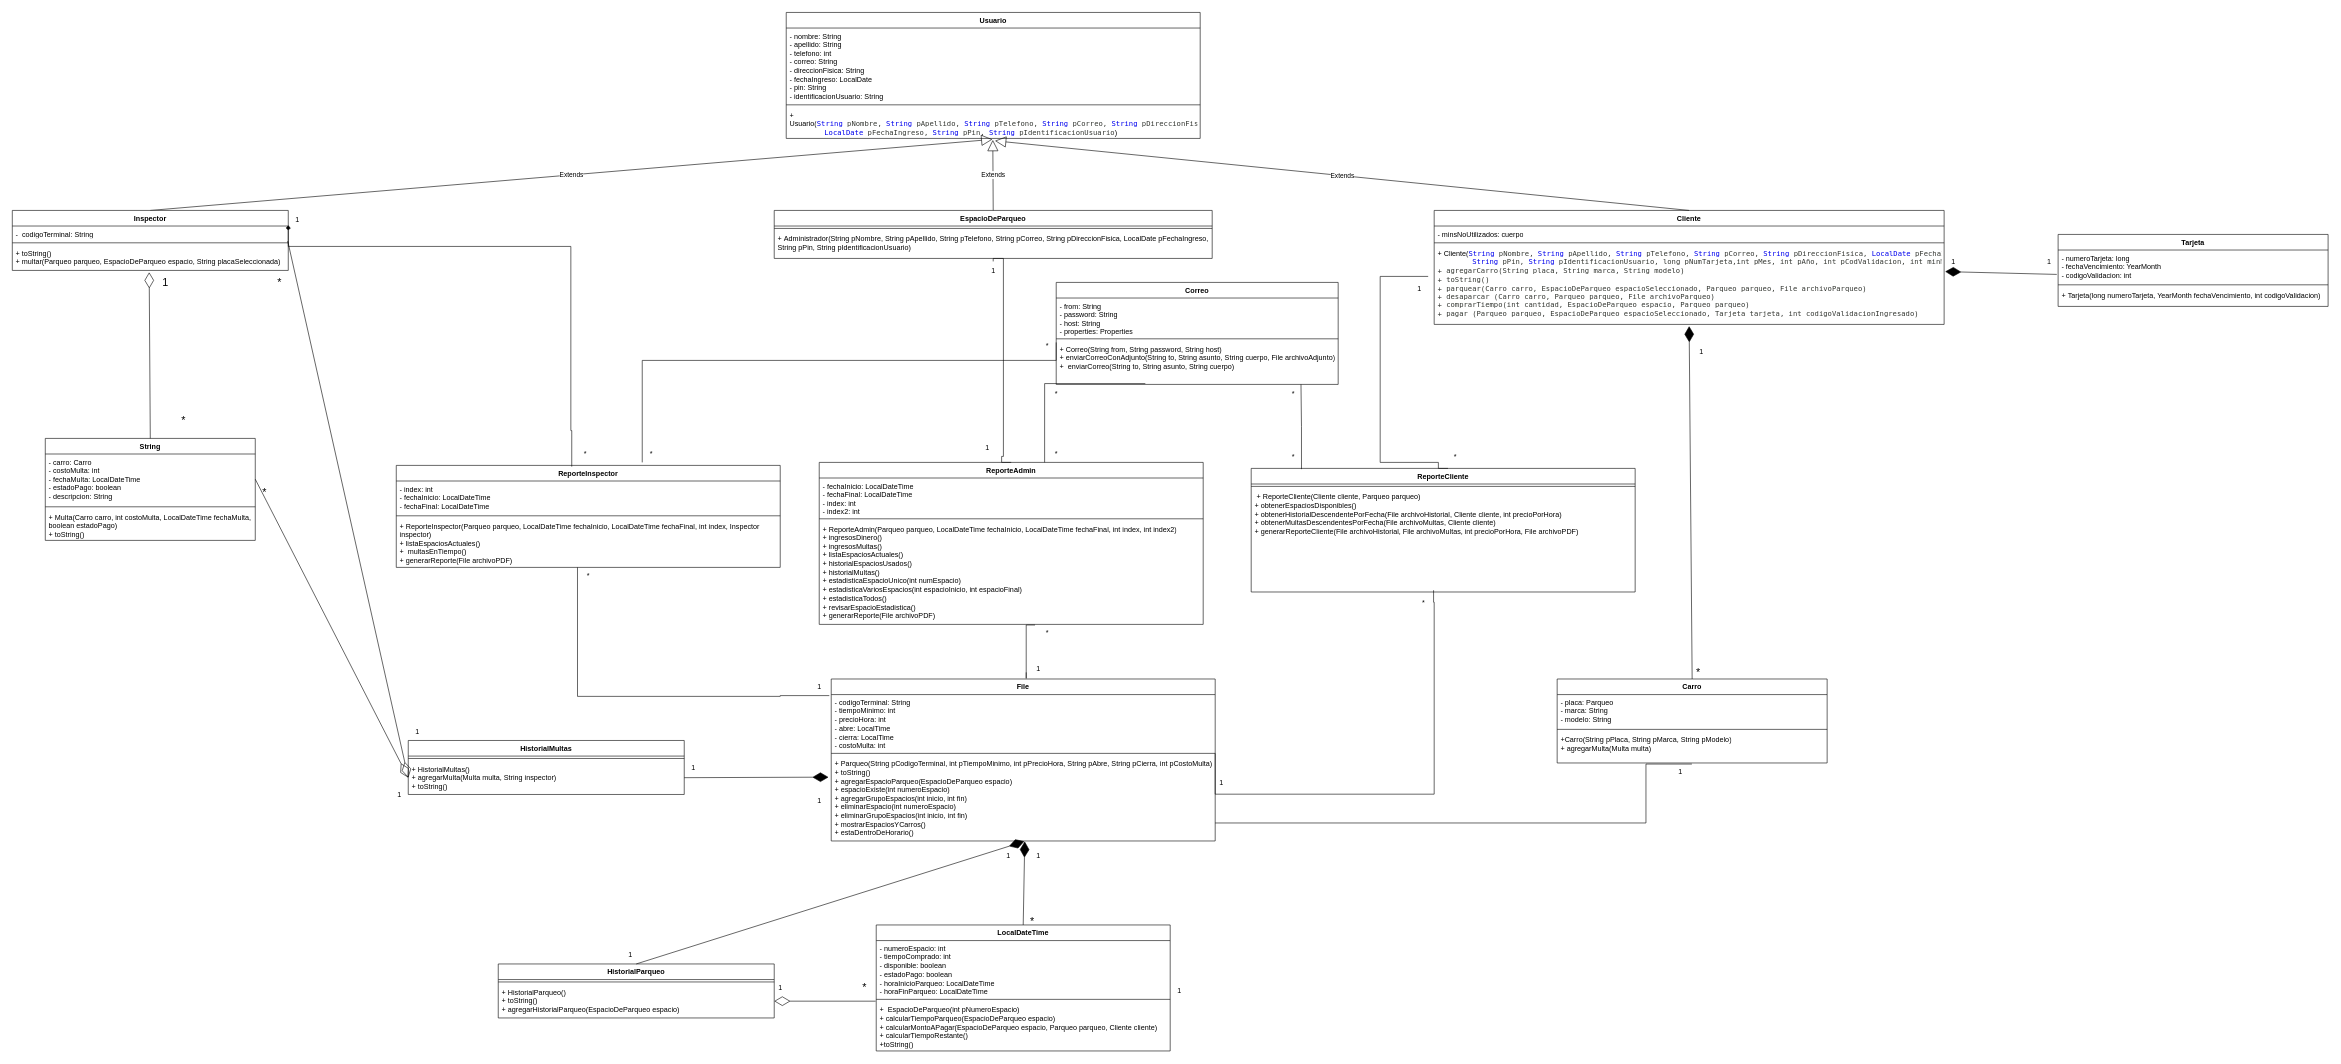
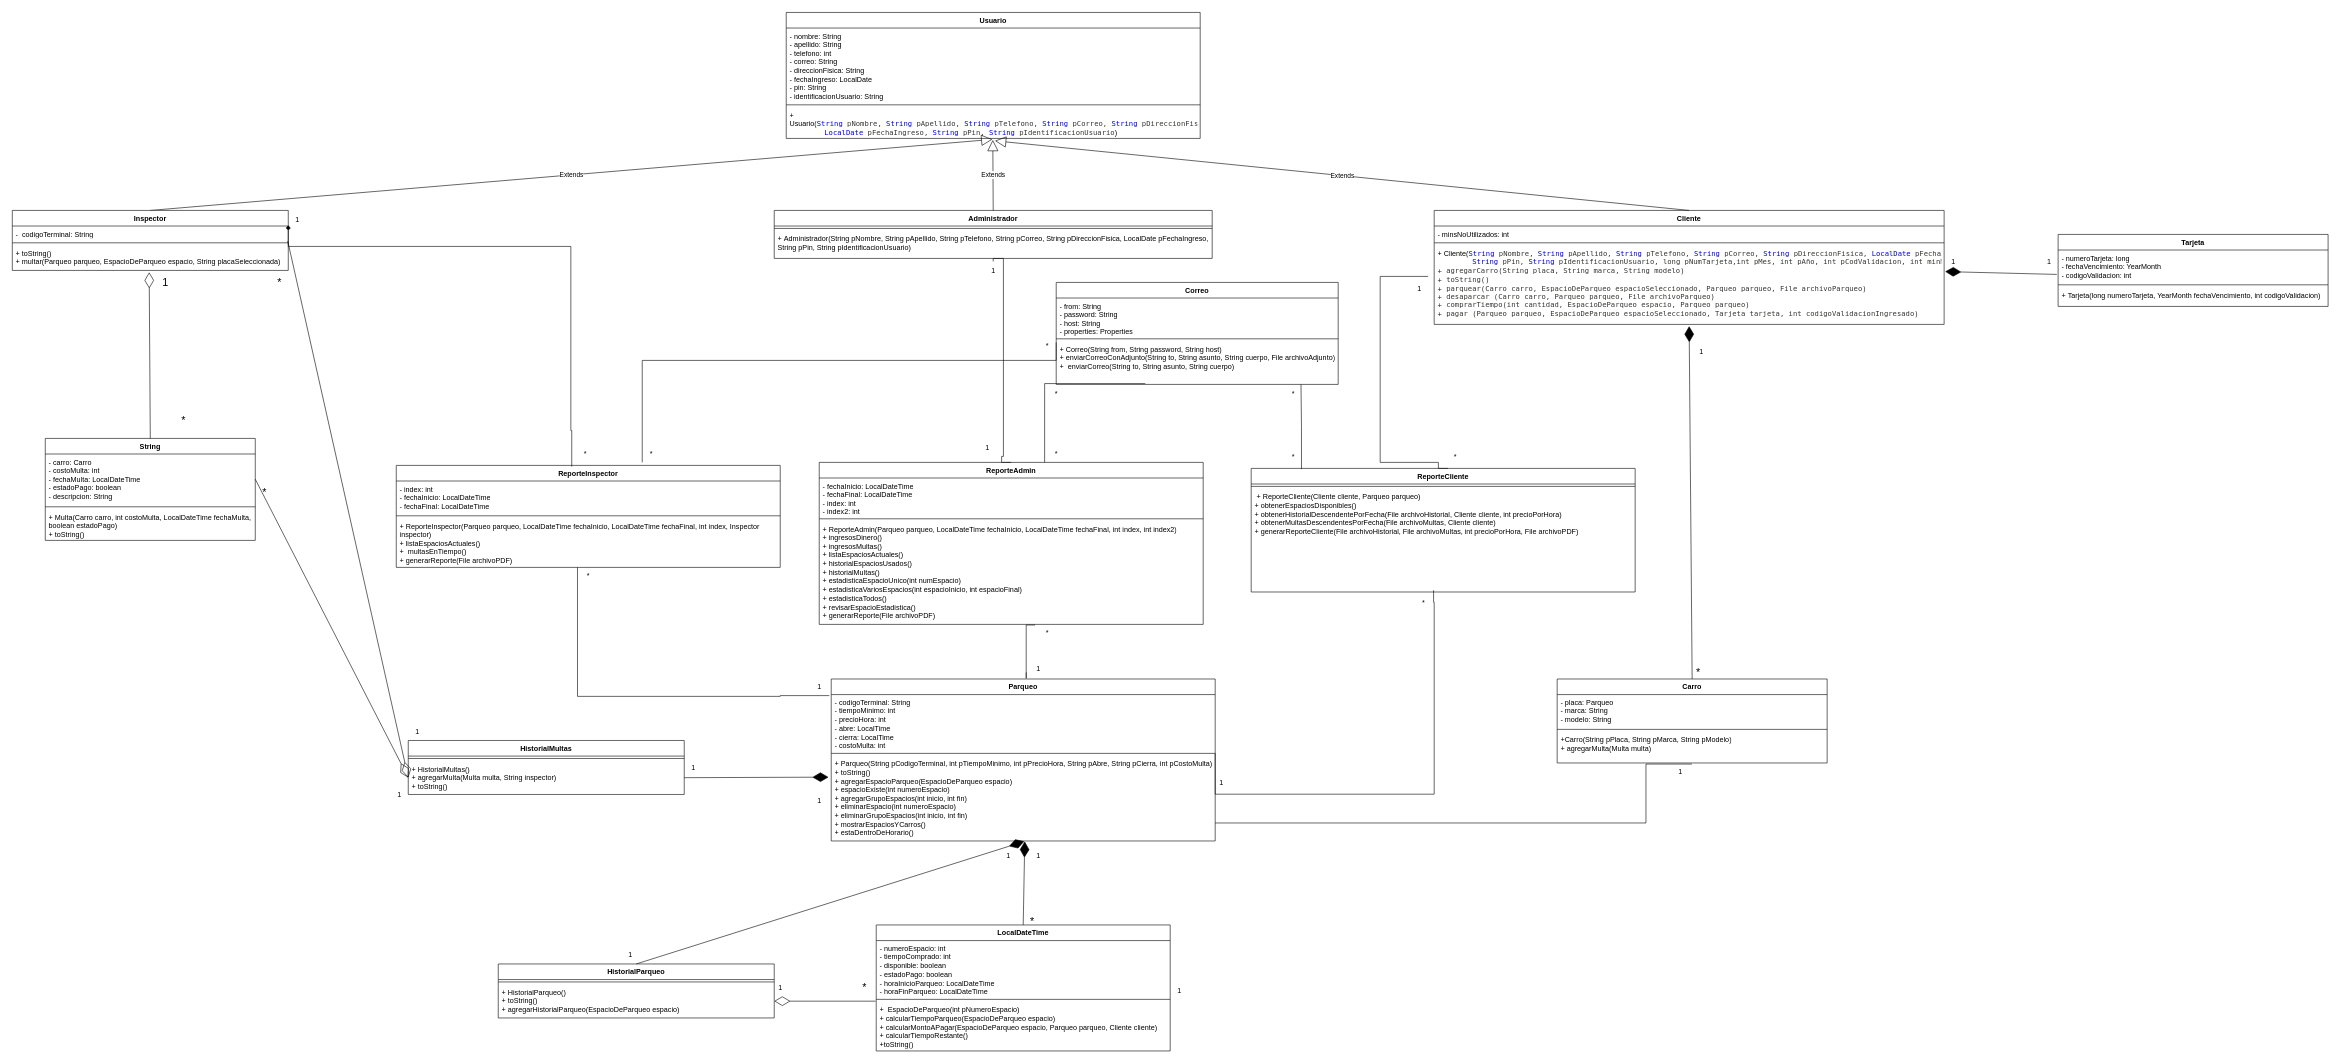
node "EspacioDeParqueo": label "EspacioDeParqueo" -> "Administrador"
node "- minsNoUtilizados: cuerpo": label "- minsNoUtilizados: cuerpo" -> "- minsNoUtilizados: int"
node "File": label "File" -> "Parqueo"
